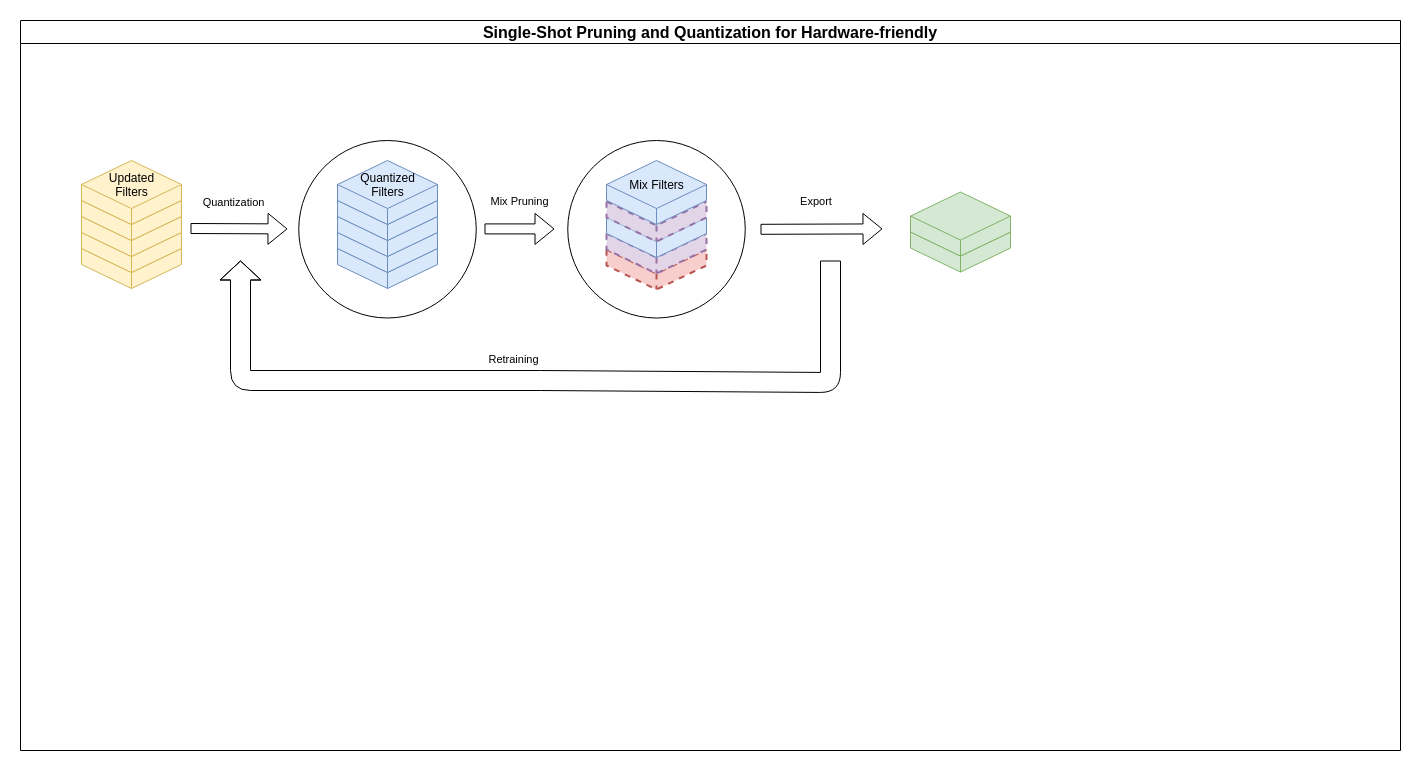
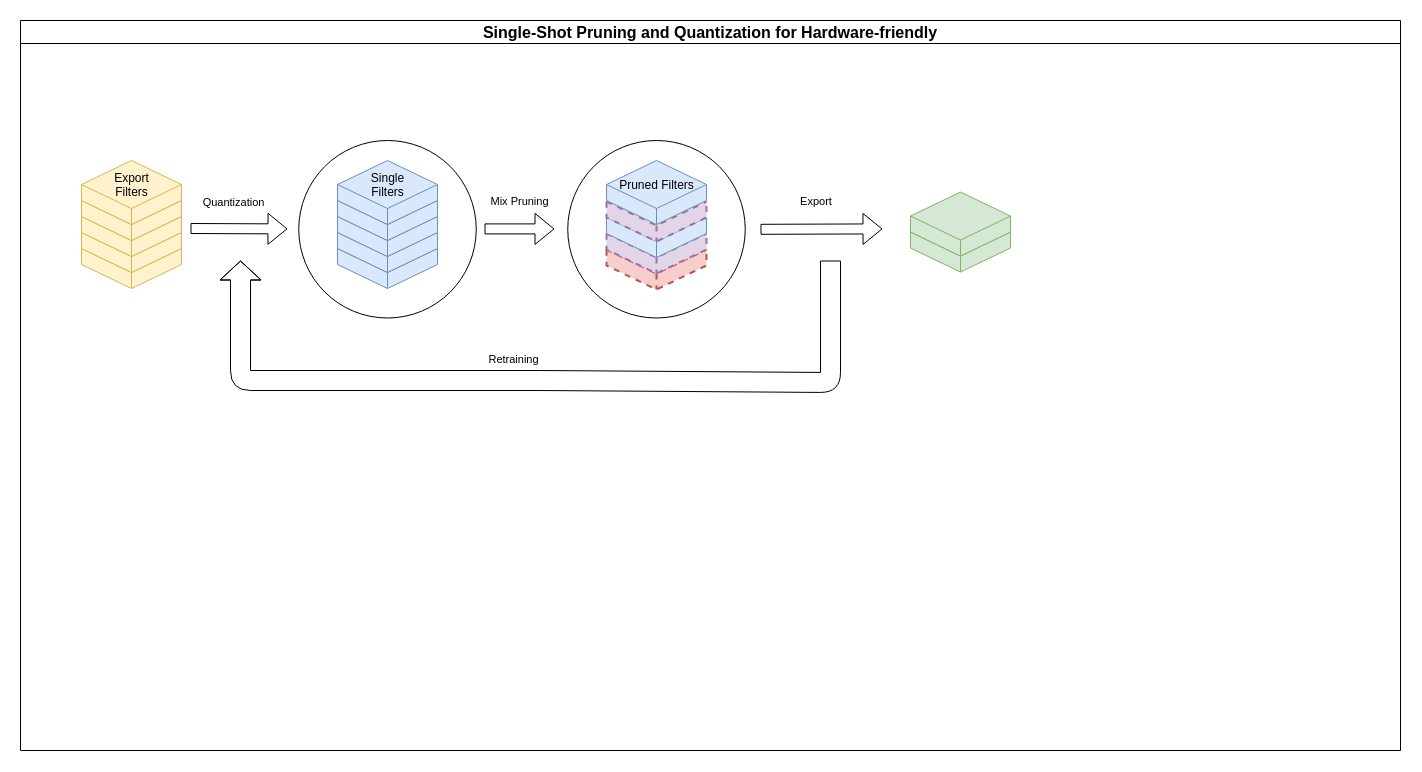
node "Updated Filters": label "Updated Filters" -> "Export Filters"
node "Quantized Filters": label "Quantized Filters" -> "Single Filters"
node "Mix Filters": label "Mix Filters" -> "Pruned Filters"
